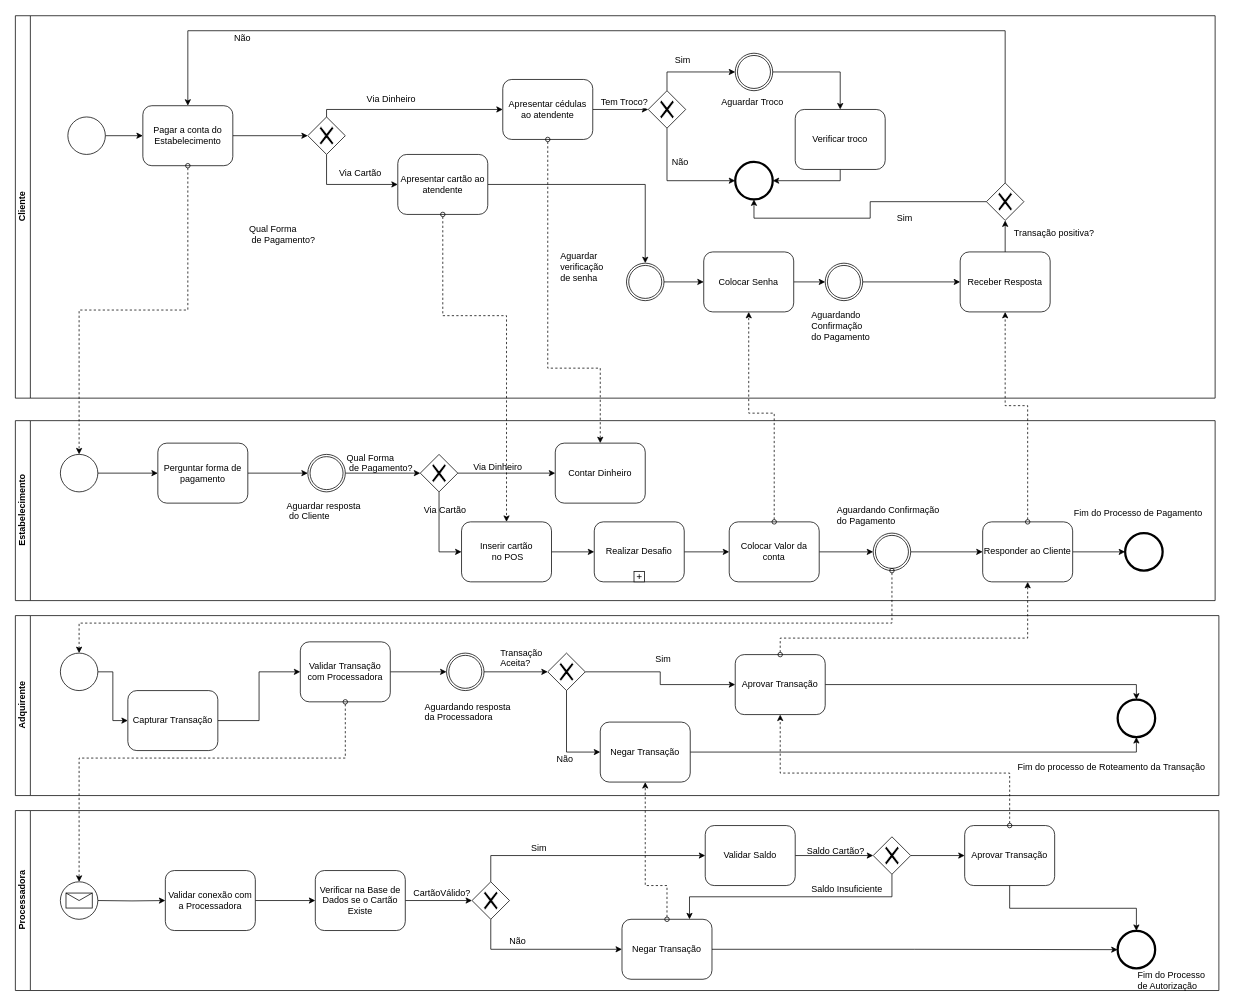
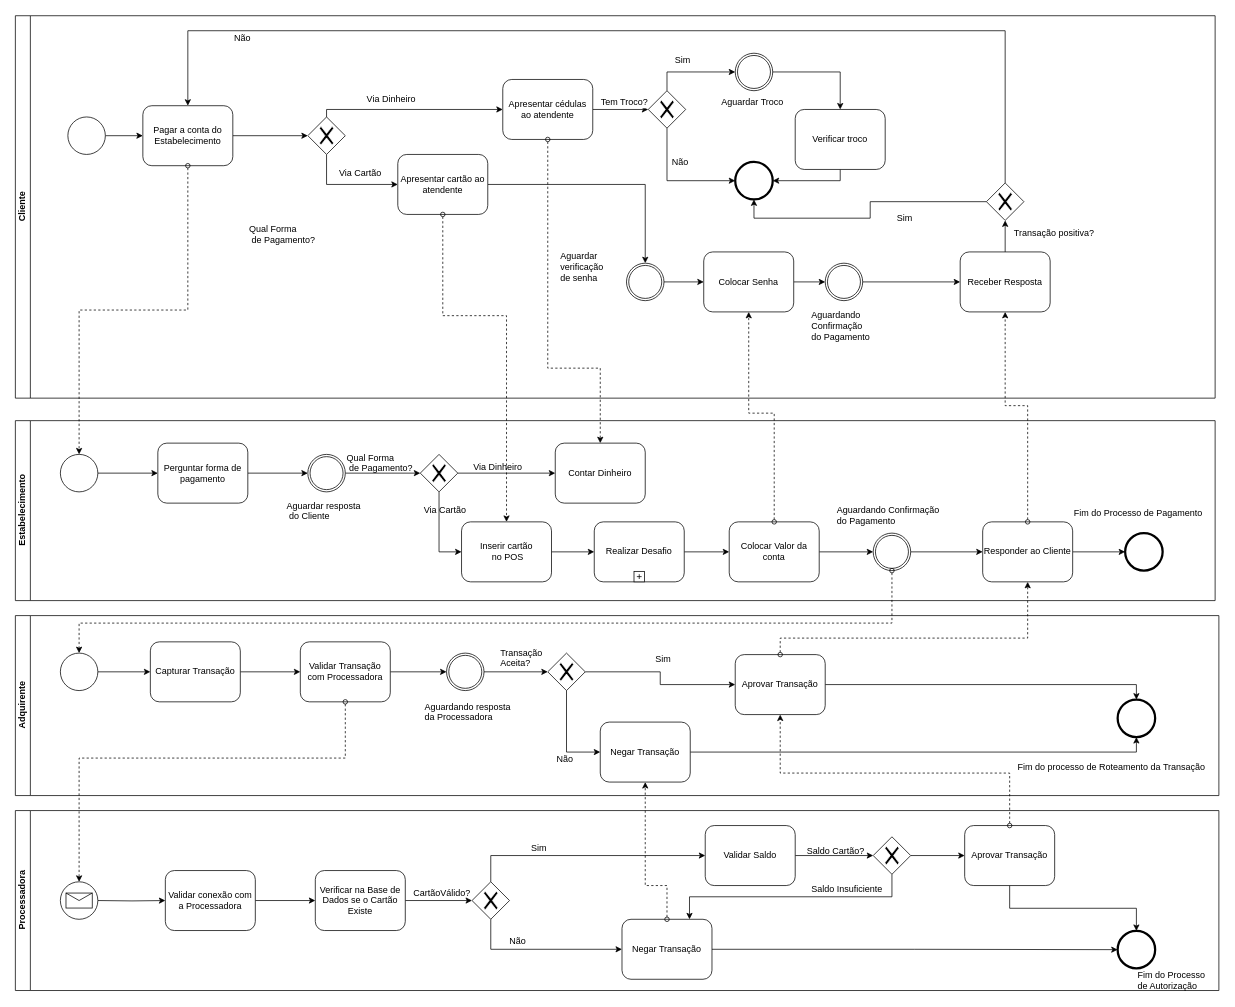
node "Capturar Transação": moved (173, 720) -> (195, 672)
